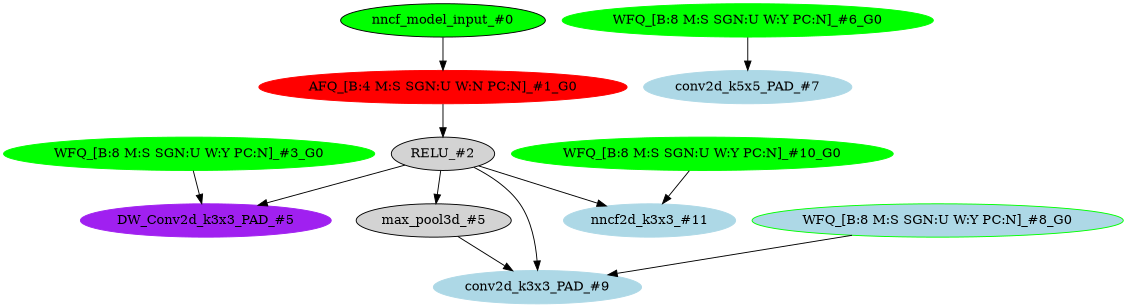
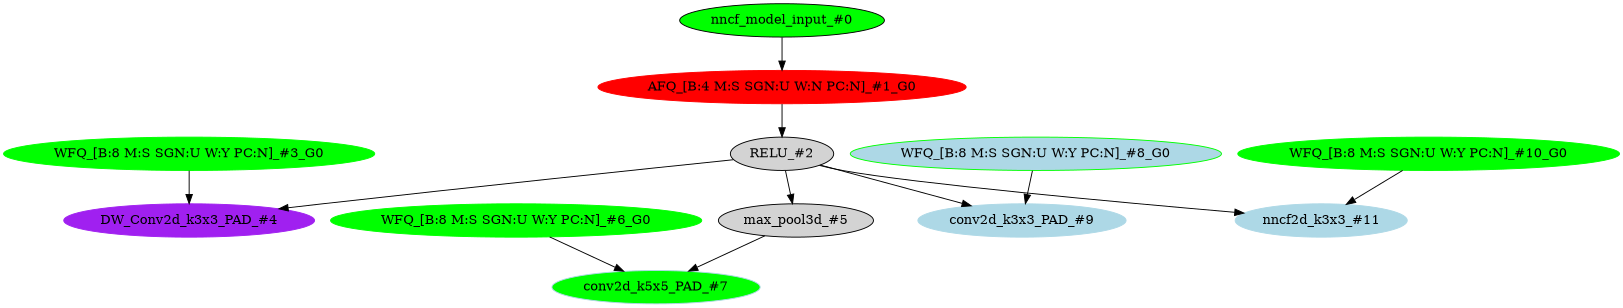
node "conv2d_k5x5_PAD_#7": fillcolor lightblue -> green
node "DW_Conv2d_k3x3_PAD_#5": label "DW_Conv2d_k3x3_PAD_#5" -> "DW_Conv2d_k3x3_PAD_#4"
edge "max_pool3d_#5" -> "conv2d_k3x3_PAD_#9": now "max_pool3d_#5" -> "conv2d_k5x5_PAD_#7"
